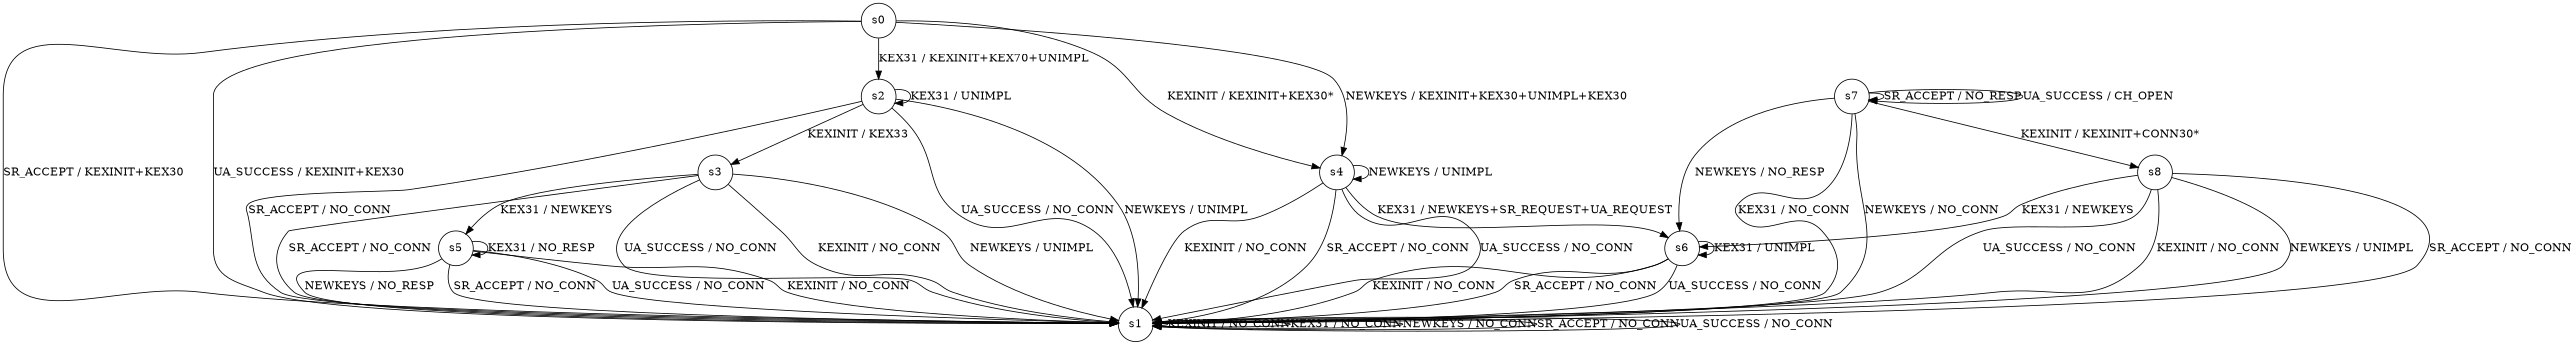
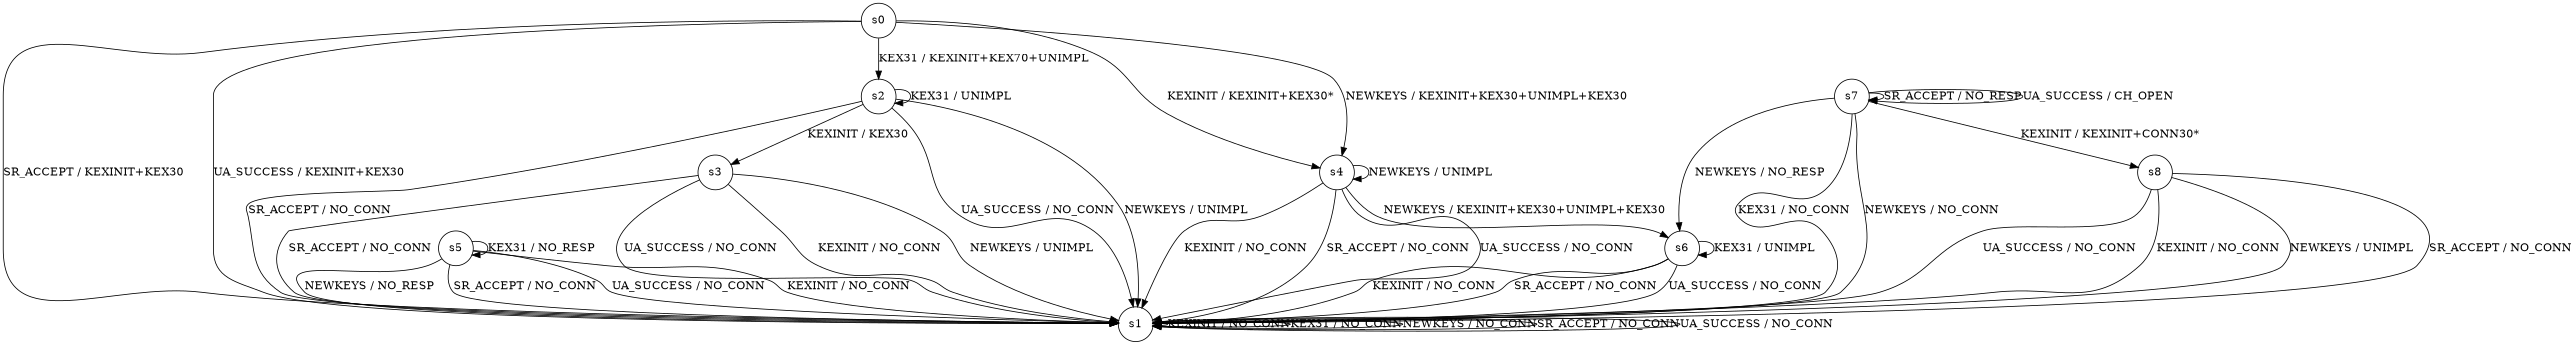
edge "s2" -> "s3": label "KEXINIT / KEX33" -> "KEXINIT / KEX30"
edge "s3" -> "s5": removed, label "KEX31 / NEWKEYS"
edge "s4" -> "s6": label "KEX31 / NEWKEYS+SR_REQUEST+UA_REQUEST" -> "NEWKEYS / KEXINIT+KEX30+UNIMPL+KEX30"
edge "s8" -> "s6": removed, label "KEX31 / NEWKEYS"
